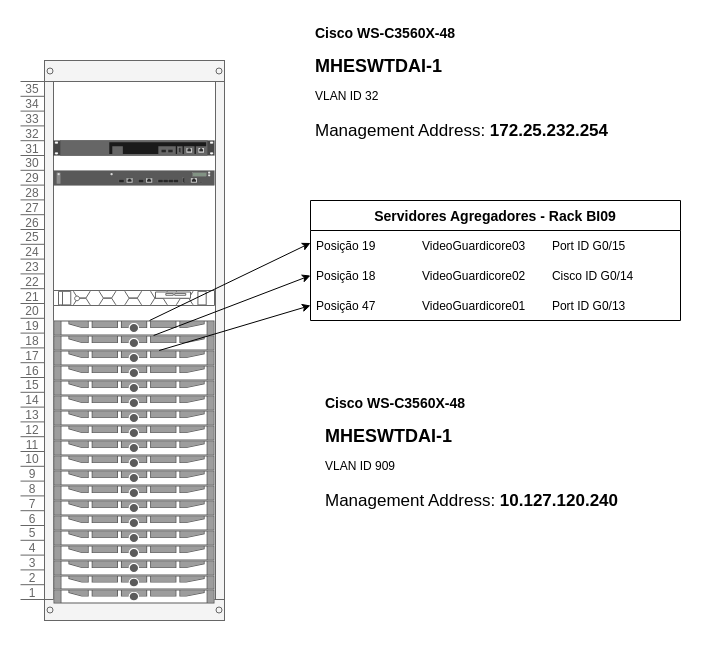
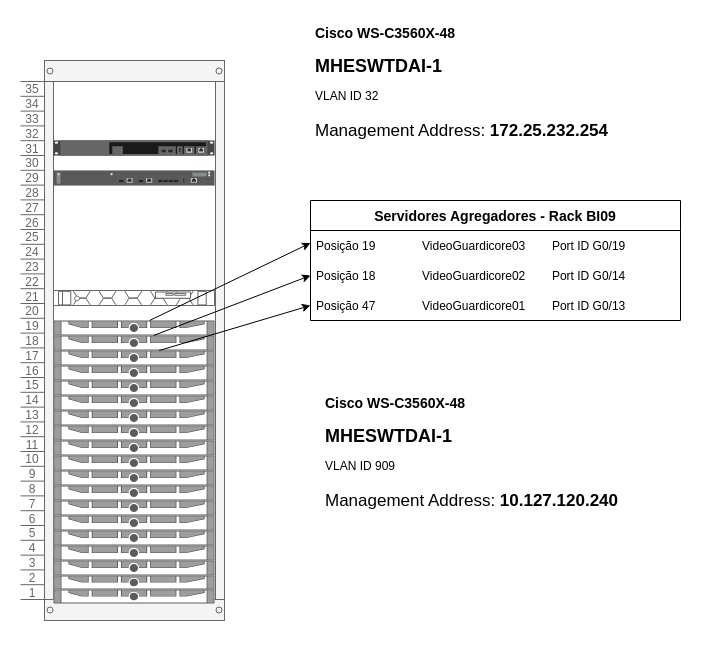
node "Posição 19 VideoGuardicore03 Port ID G0/15": label "Posição 19 VideoGuardicore03 Port ID G0/15" -> "Posição 19 VideoGuardicore03 Port ID G0/19"
node "Posição 18 VideoGuardicore02 Cisco ID G0/14": label "Posição 18 VideoGuardicore02 Cisco ID G0/14" -> "Posição 18 VideoGuardicore02 Port ID G0/14"
